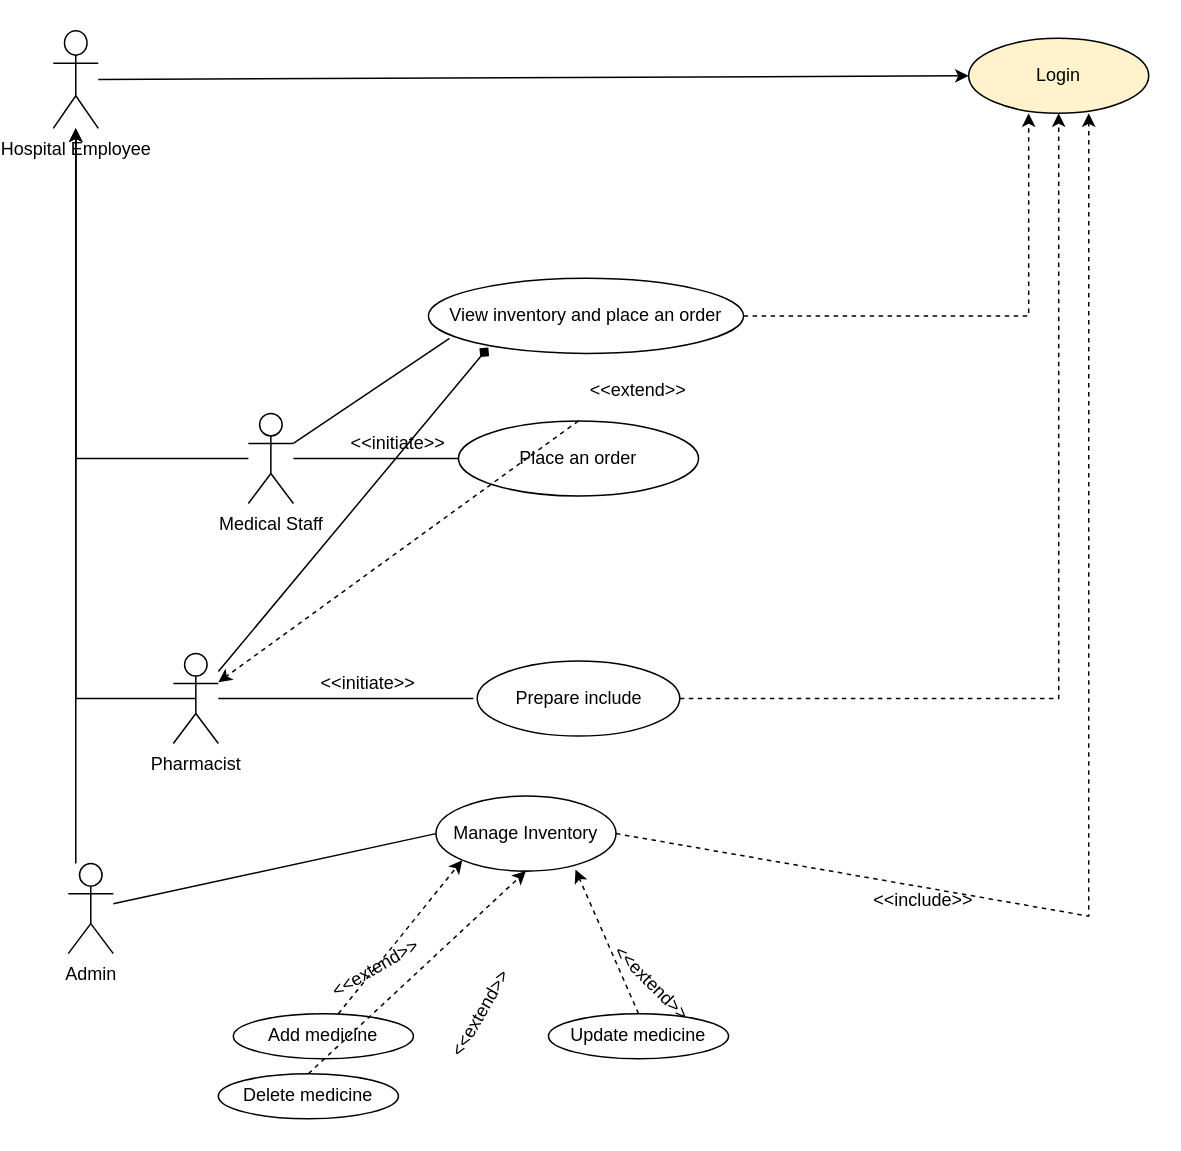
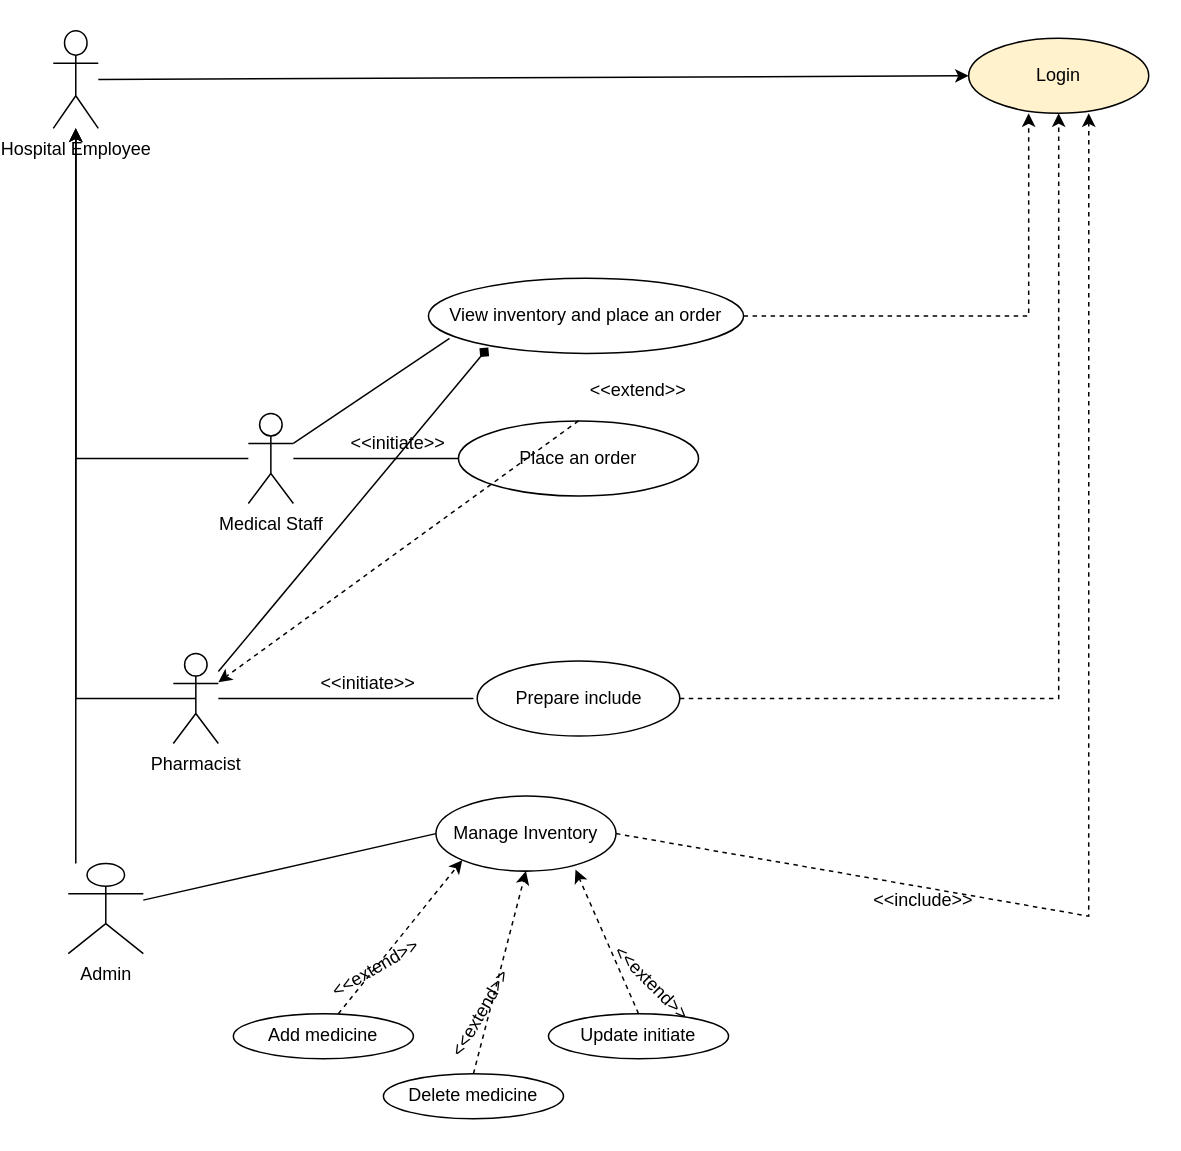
node "Admin": size 45x90 -> 75x90
node "Update medicine": label "Update medicine" -> "Update initiate"
node "Delete medicine": moved (308, 1096) -> (473, 1096)
